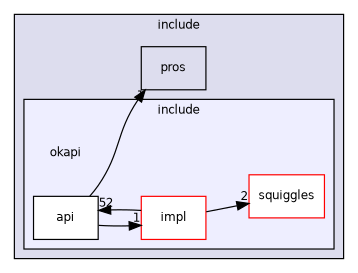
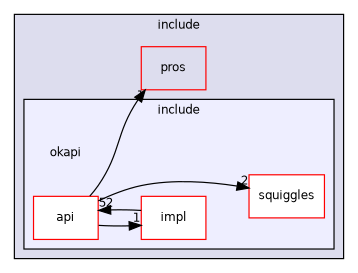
node "pros": color black -> red
edge "impl" -> "squiggles": now "api" -> "squiggles"
node "api": color black -> red
